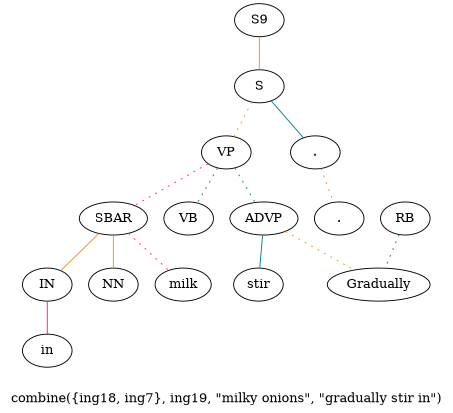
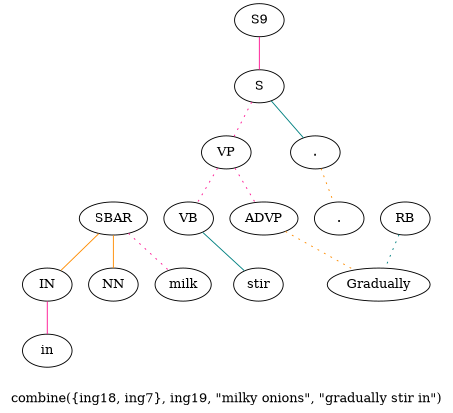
edge "S9" -- "S": color darkorange -> deeppink
edge "S" -- "VP": color darkorange -> deeppink
edge "VP" -- "SBAR": removed
edge "VP" -- "VB": color teal -> deeppink
edge "VP" -- "ADVP": color teal -> deeppink
edge "ADVP" -- "stir": now "VB" -- "stir"
